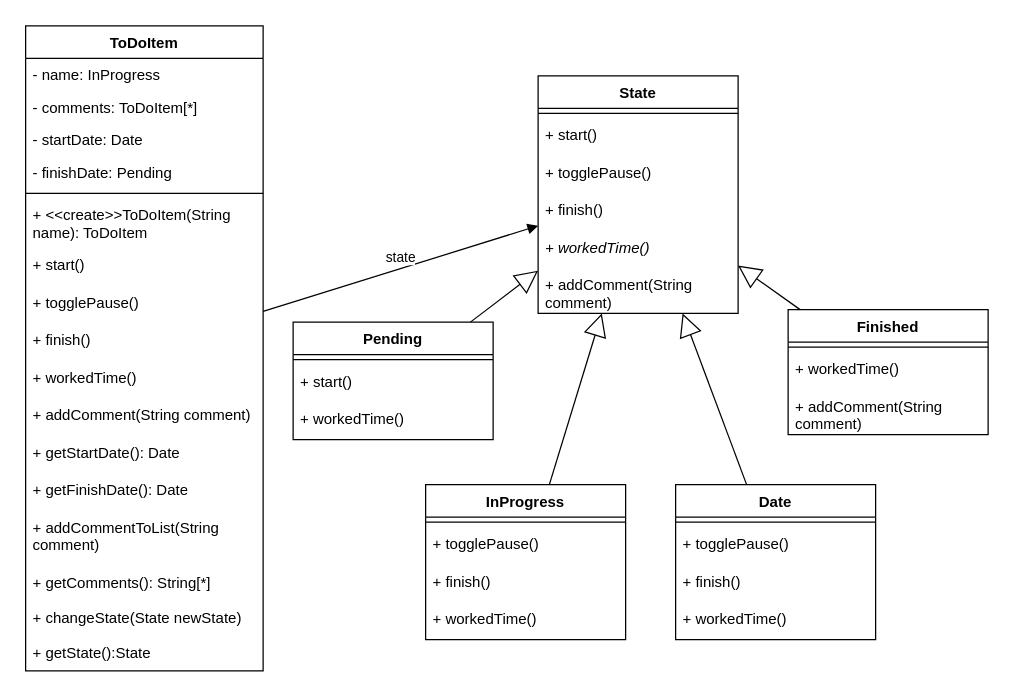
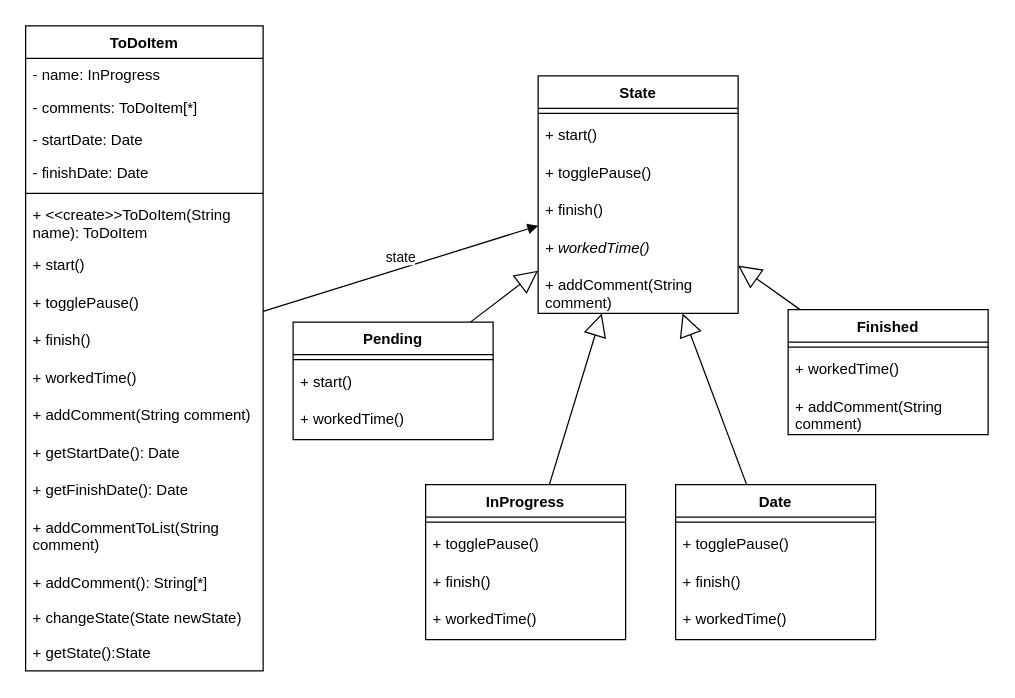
node "- finishDate: Pending": label "- finishDate: Pending" -> "- finishDate: Date"
node "+ getComments(): String[*]": label "+ getComments(): String[*]" -> "+ addComment(): String[*]"
